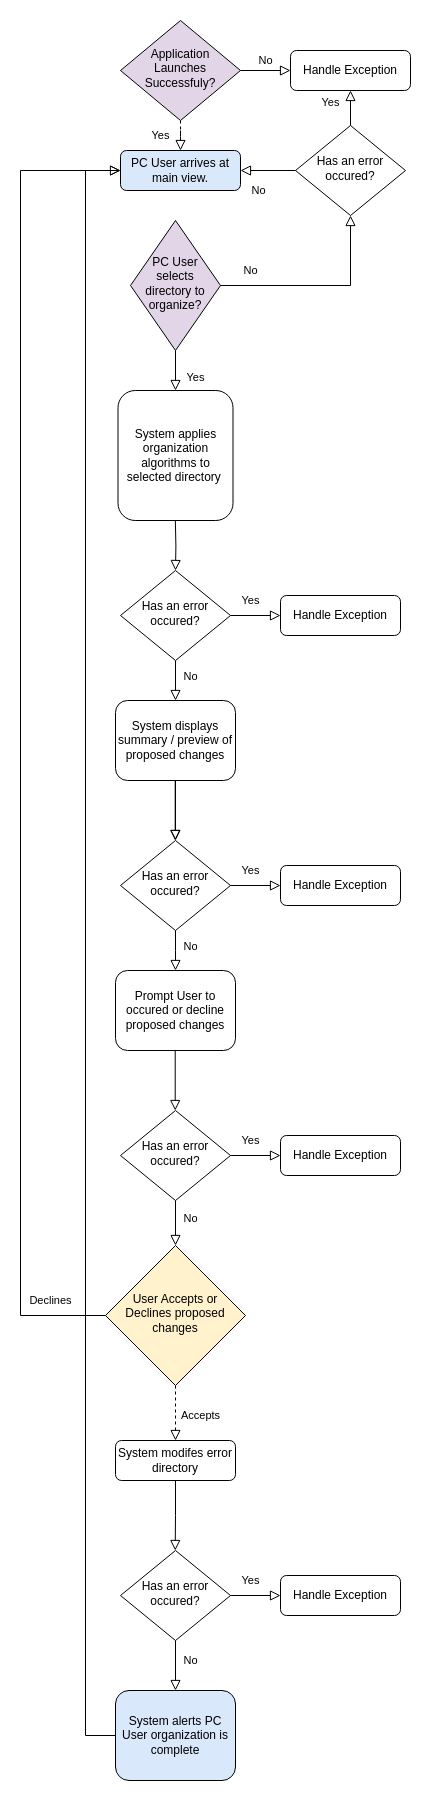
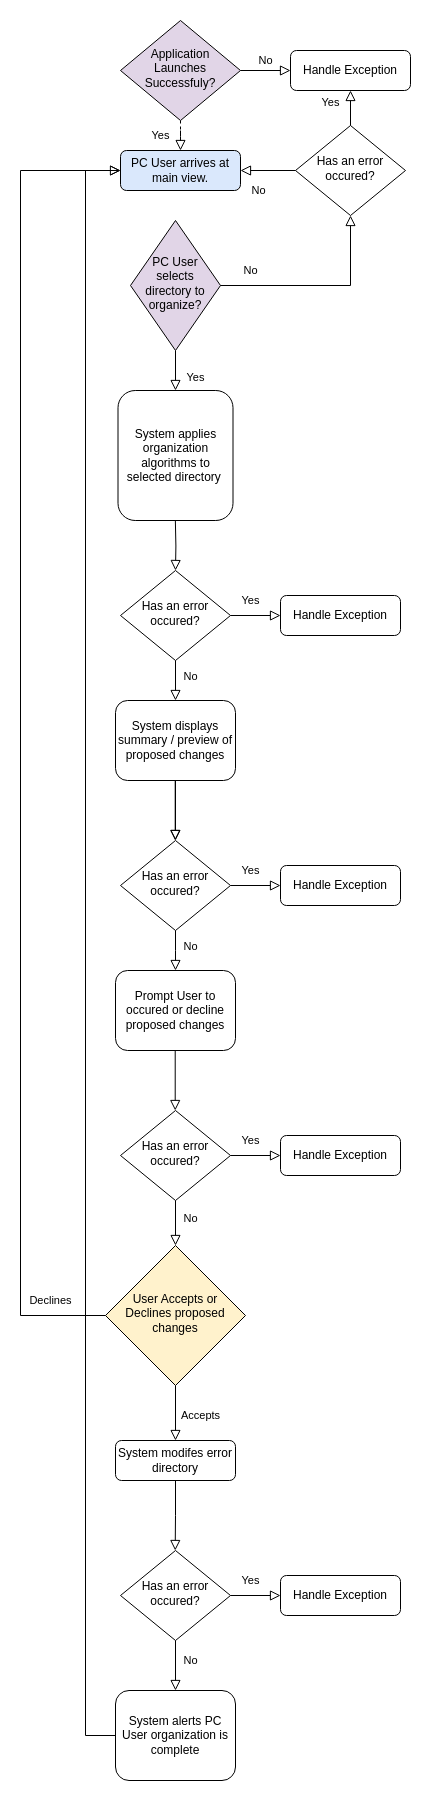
edge "User Accepts or Declines proposed changes" -> "System modifes error directory": style dashed -> solid
node "System alerts PC User organization is complete": fillcolor #dae8fc -> #ffffff
